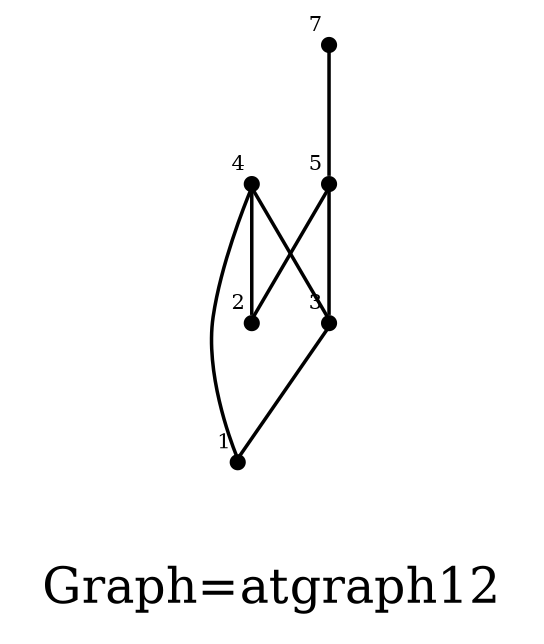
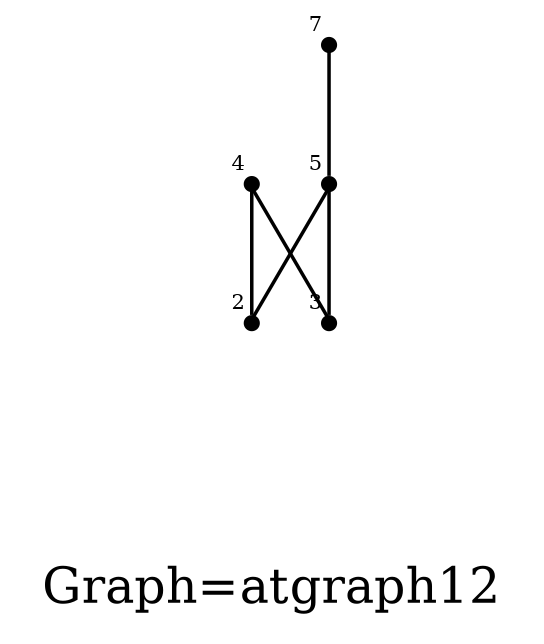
node "1": removed
